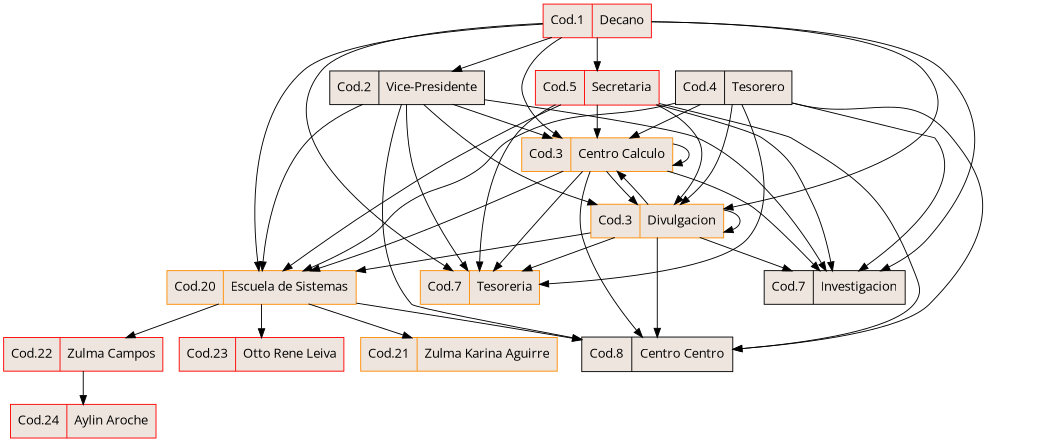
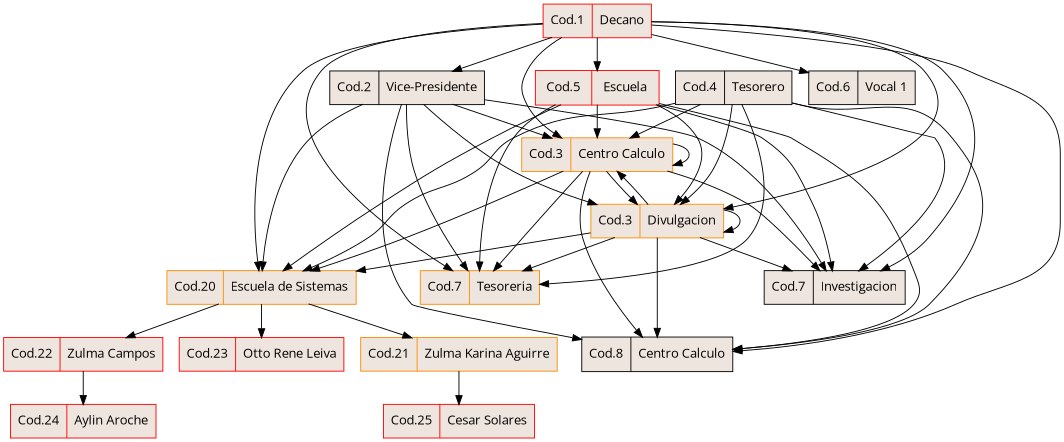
node "Cod.5": text "Secretaria" -> "Escuela"
node "Cod.6": added
edge "Cod.20" -> "Cod.8": now "Cod.1" -> "Cod.8"
node "Cod.8": text "Centro Centro" -> "Centro Calculo"
node "Cod.25": added
